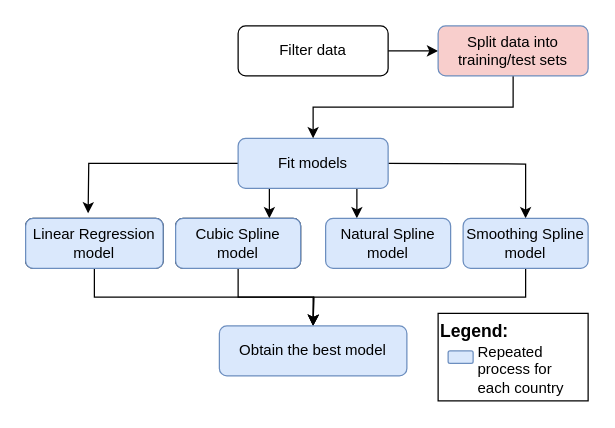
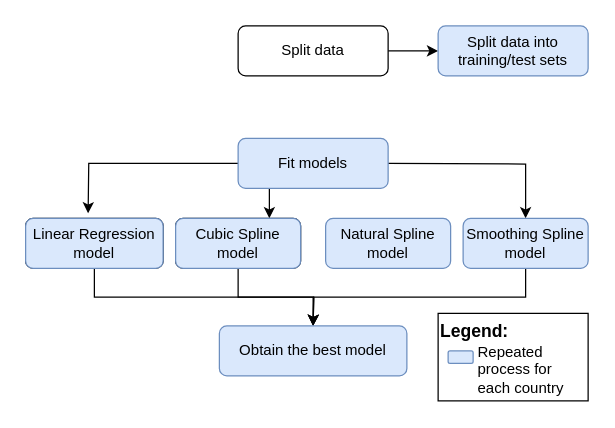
node "Filter data": label "Filter data" -> "Split data"
node "Split data into training/test sets": fillcolor #f8cecc -> #dae8fc
edge "Split data into training/test sets" -> "Fit models": removed
edge "Fit models" -> "Natural Spline model": removed
